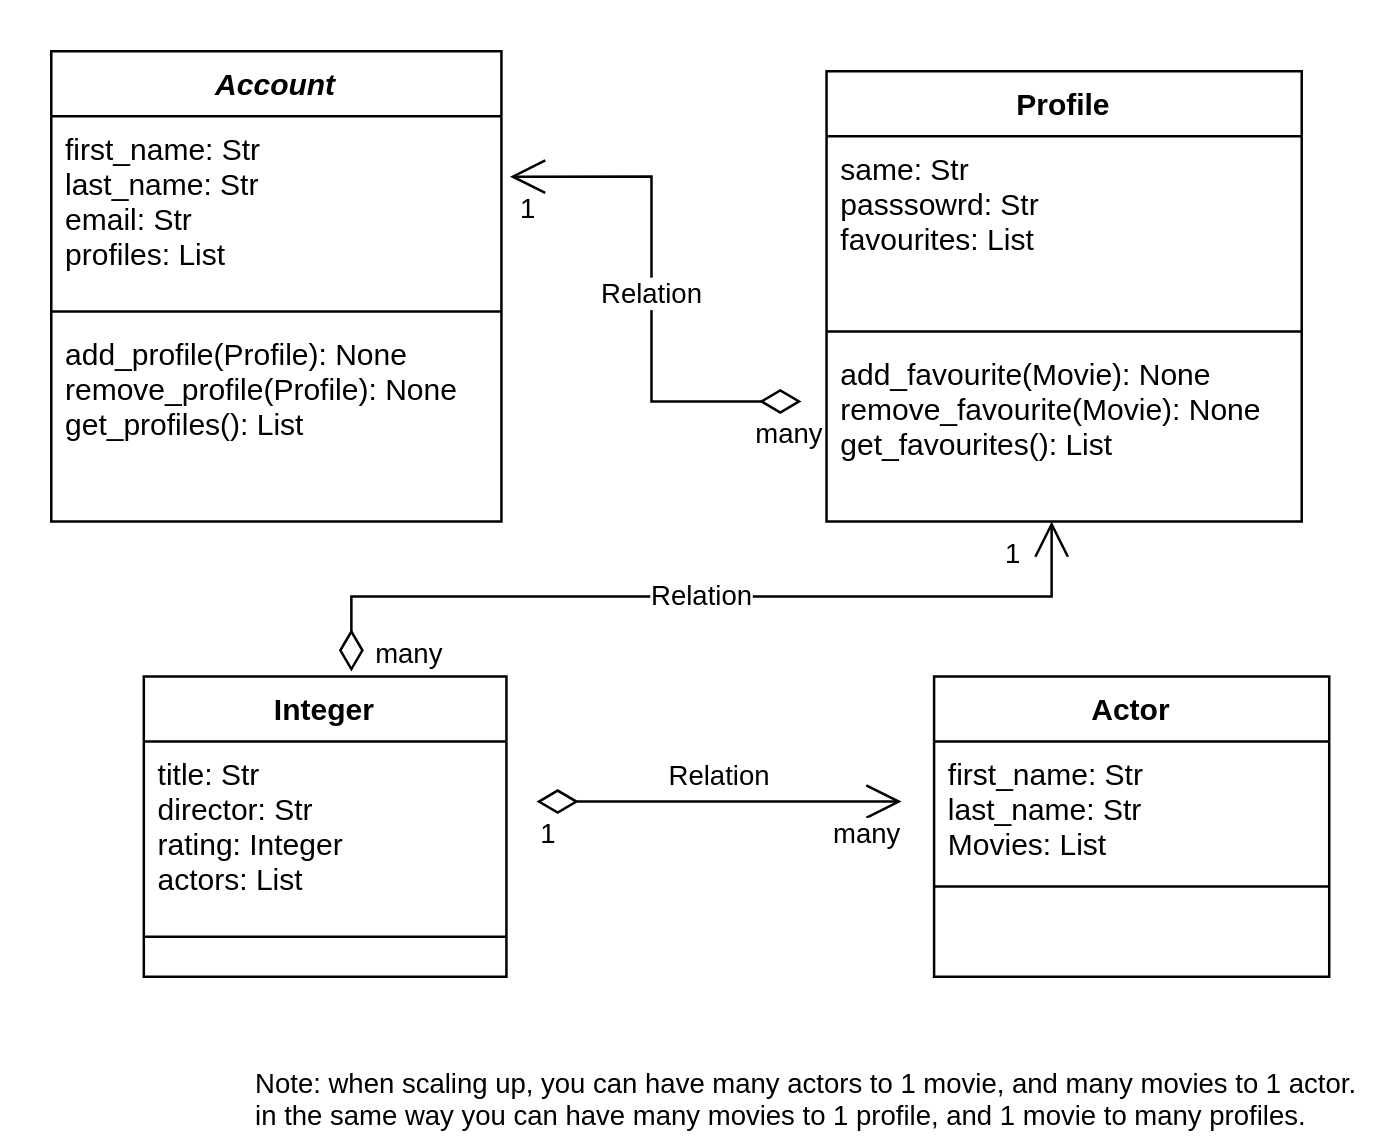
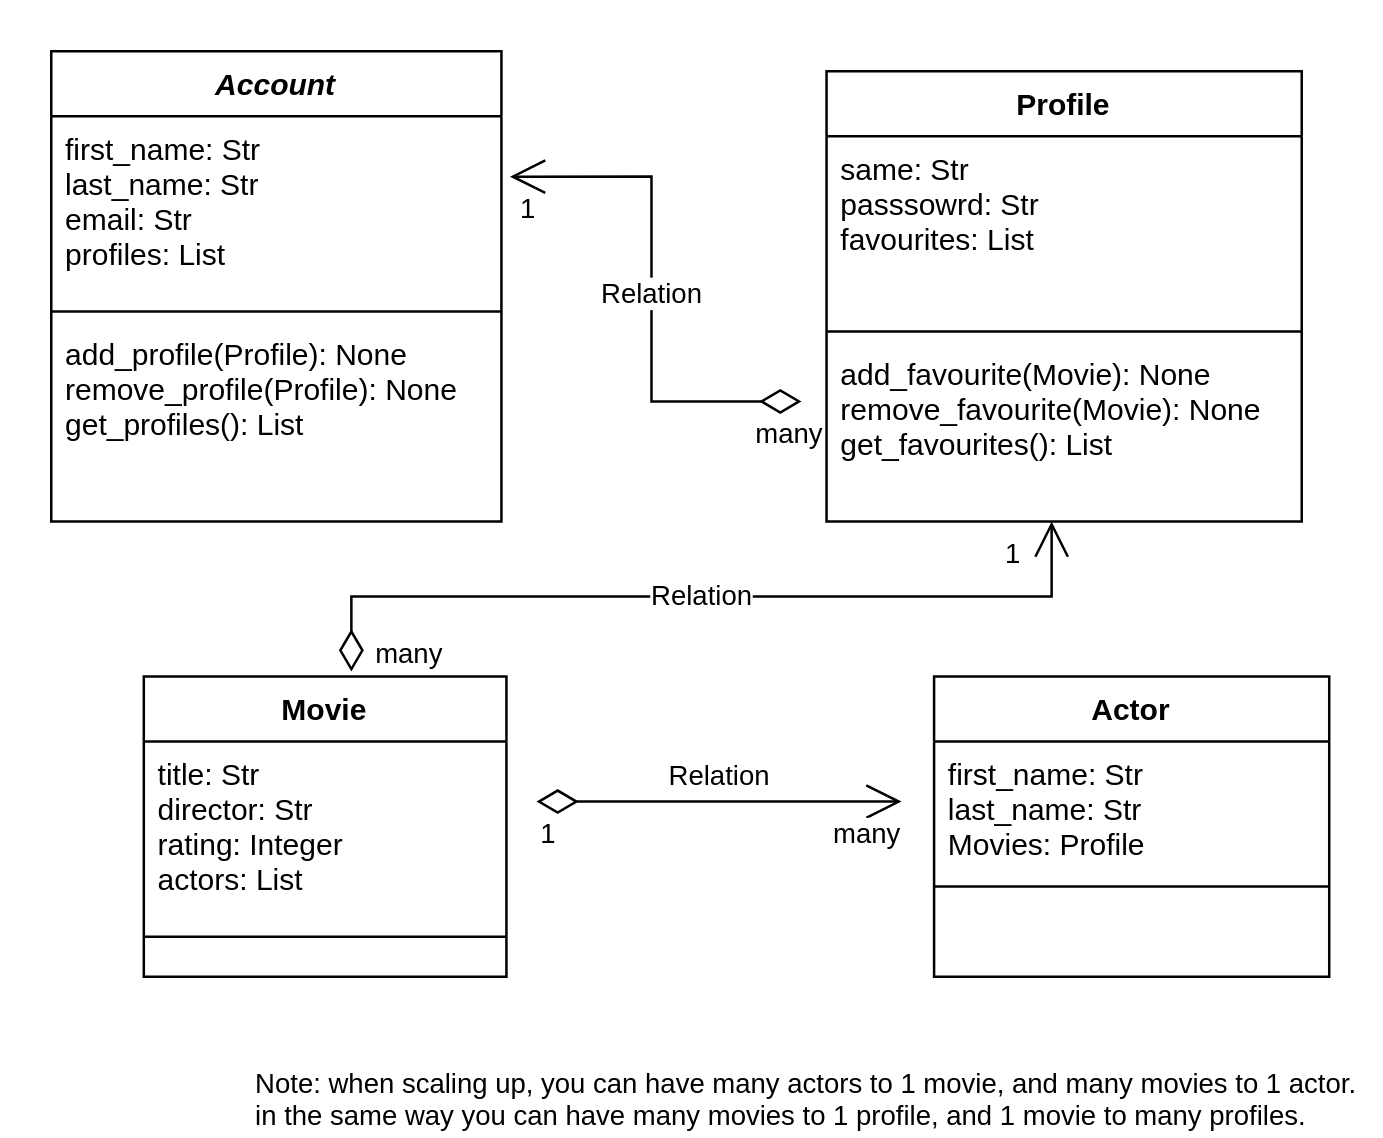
node "Integer": label "Integer" -> "Movie"
node "first_name: Str last_name: Str Movies: List": label "first_name: Str last_name: Str Movies: List" -> "first_name: Str last_name: Str Movies: Profile"
